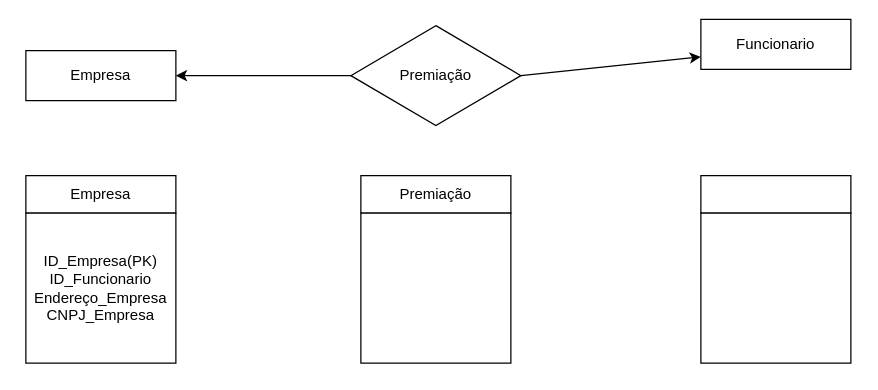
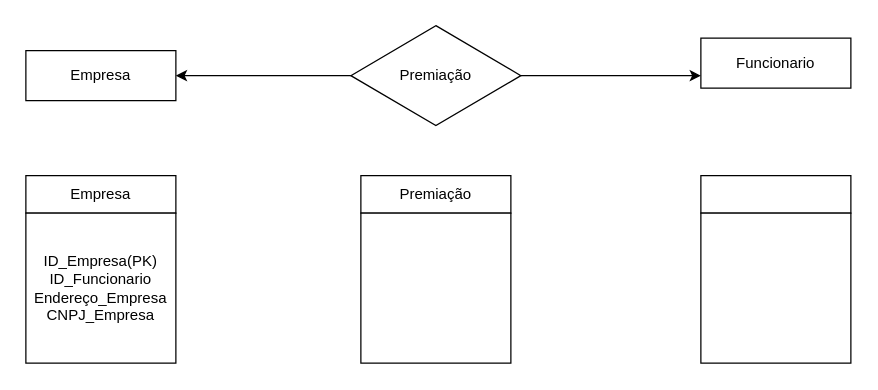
node "Funcionario": moved (776, 44) -> (776, 63)
